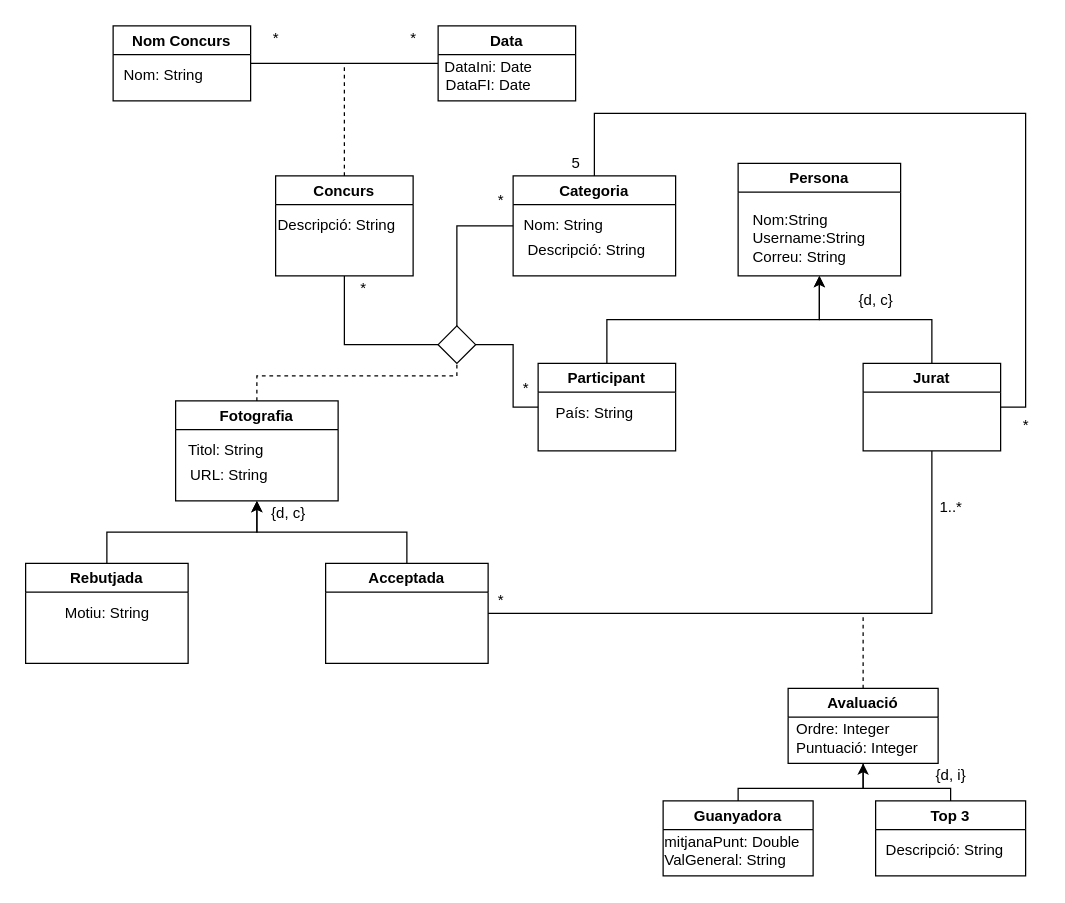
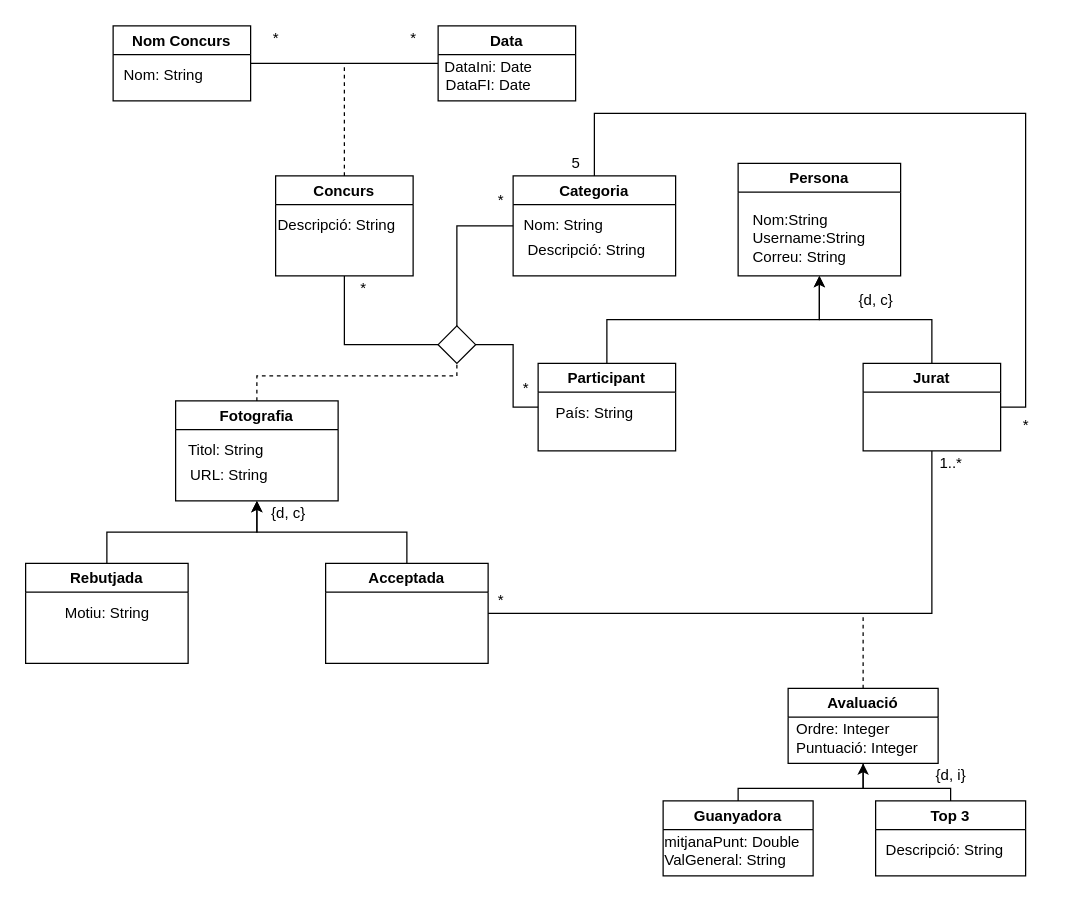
node "1..*": moved (951, 507) -> (951, 463)
